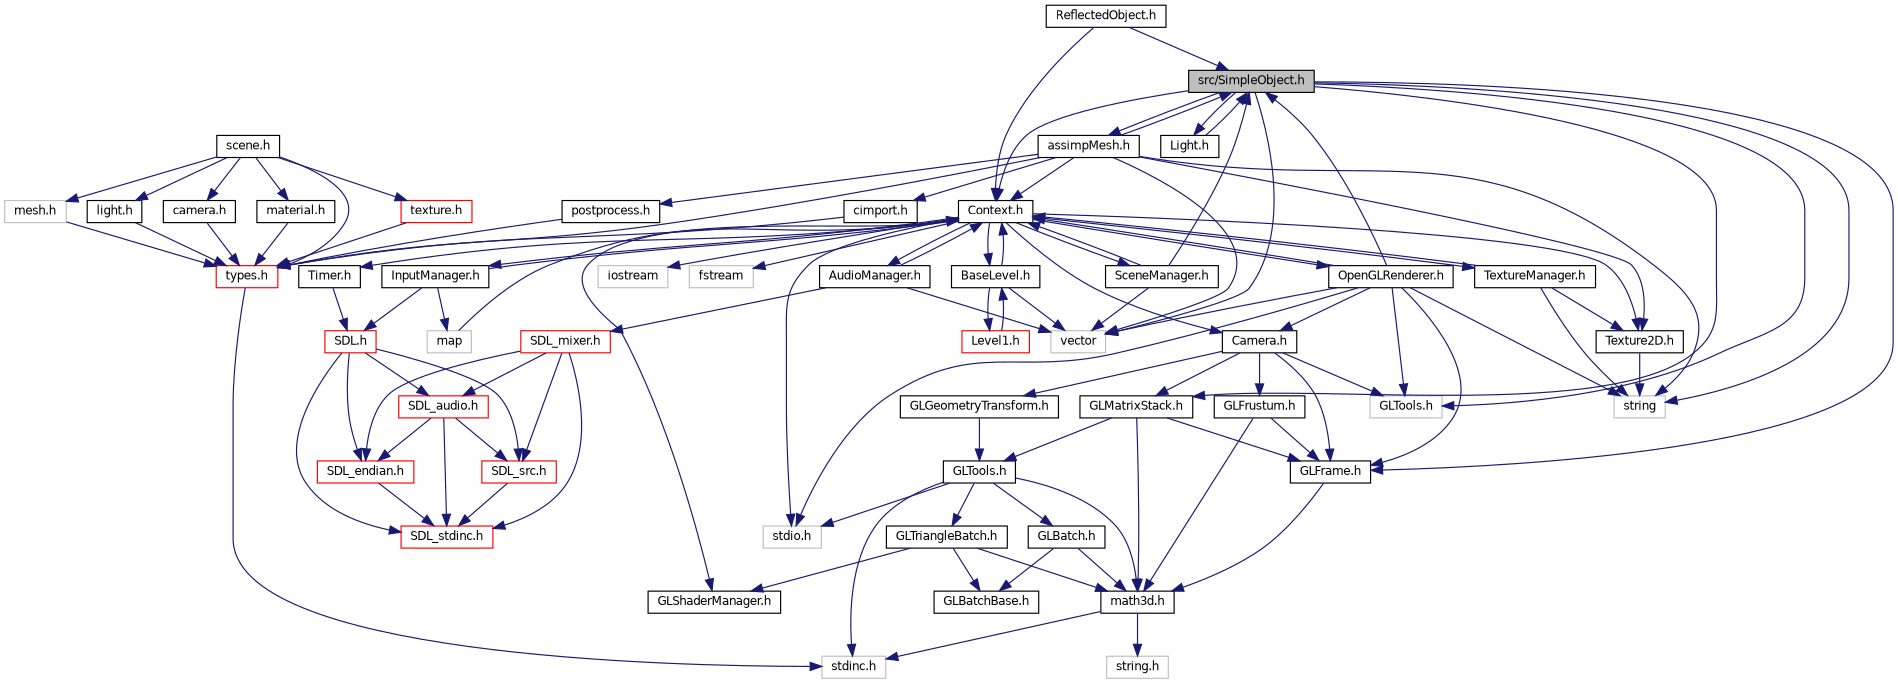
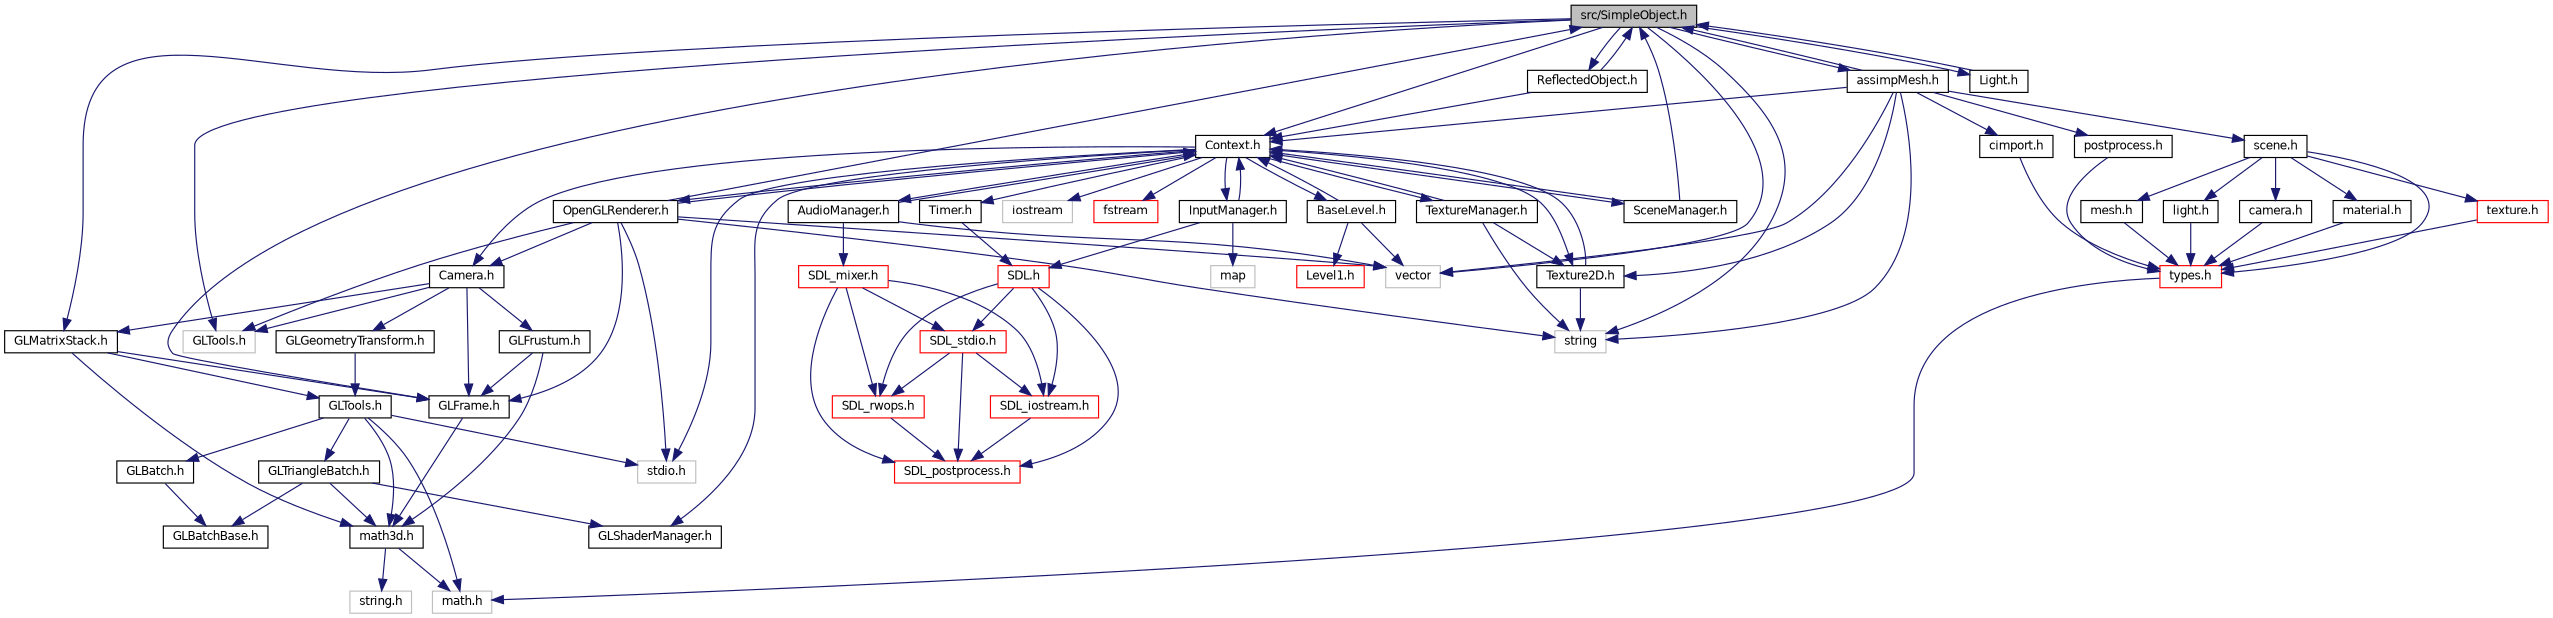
edge "src/SimpleObject.h" -> "ReflectedObject.h": added
node "mesh.h": color grey75 -> black
edge "assimpMesh.h" -> "types.h": now "assimpMesh.h" -> "scene.h"
edge "map" -> "Context.h": now "Texture2D.h" -> "Context.h"
node "fstream": color grey75 -> red
edge "SceneManager.h" -> "vector": removed
edge "Level1.h" -> "BaseLevel.h": removed
node "SDL_audio.h": label "SDL_audio.h" -> "SDL_stdio.h"
node "SDL_endian.h": label "SDL_endian.h" -> "SDL_iostream.h"
node "SDL_src.h": label "SDL_src.h" -> "SDL_rwops.h"
node "SDL_stdinc.h": label "SDL_stdinc.h" -> "SDL_postprocess.h"
edge "GLBatch.h" -> "math3d.h": removed
node "stdinc.h": label "stdinc.h" -> "math.h"
